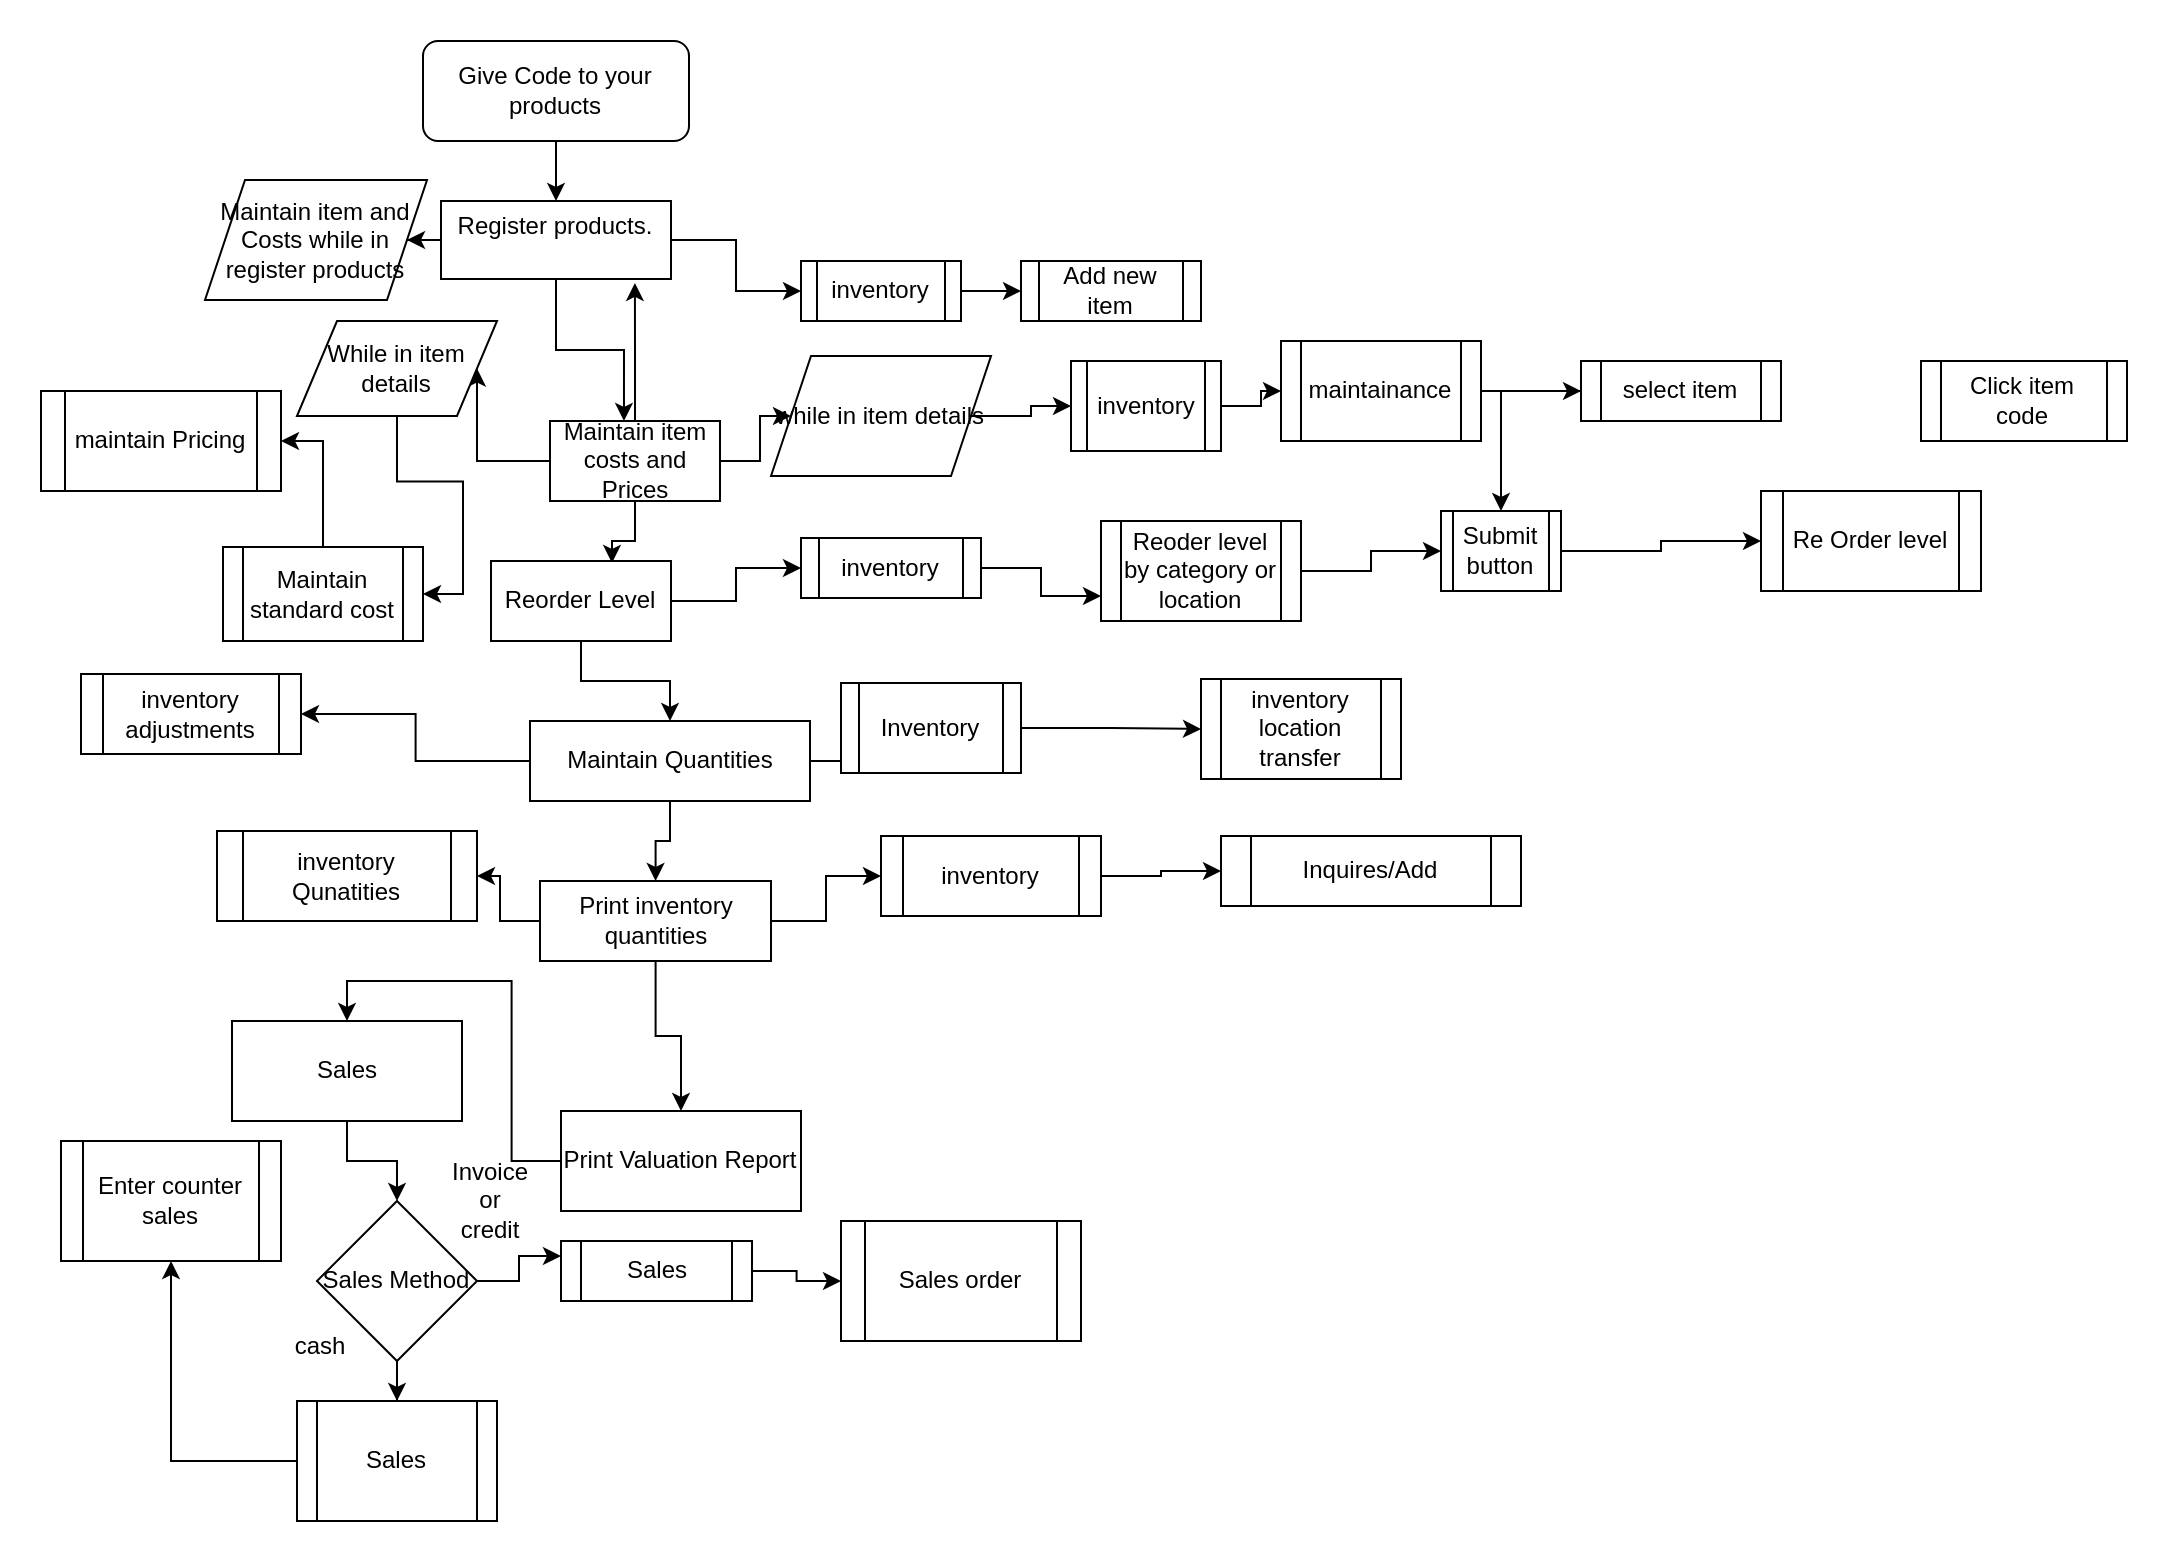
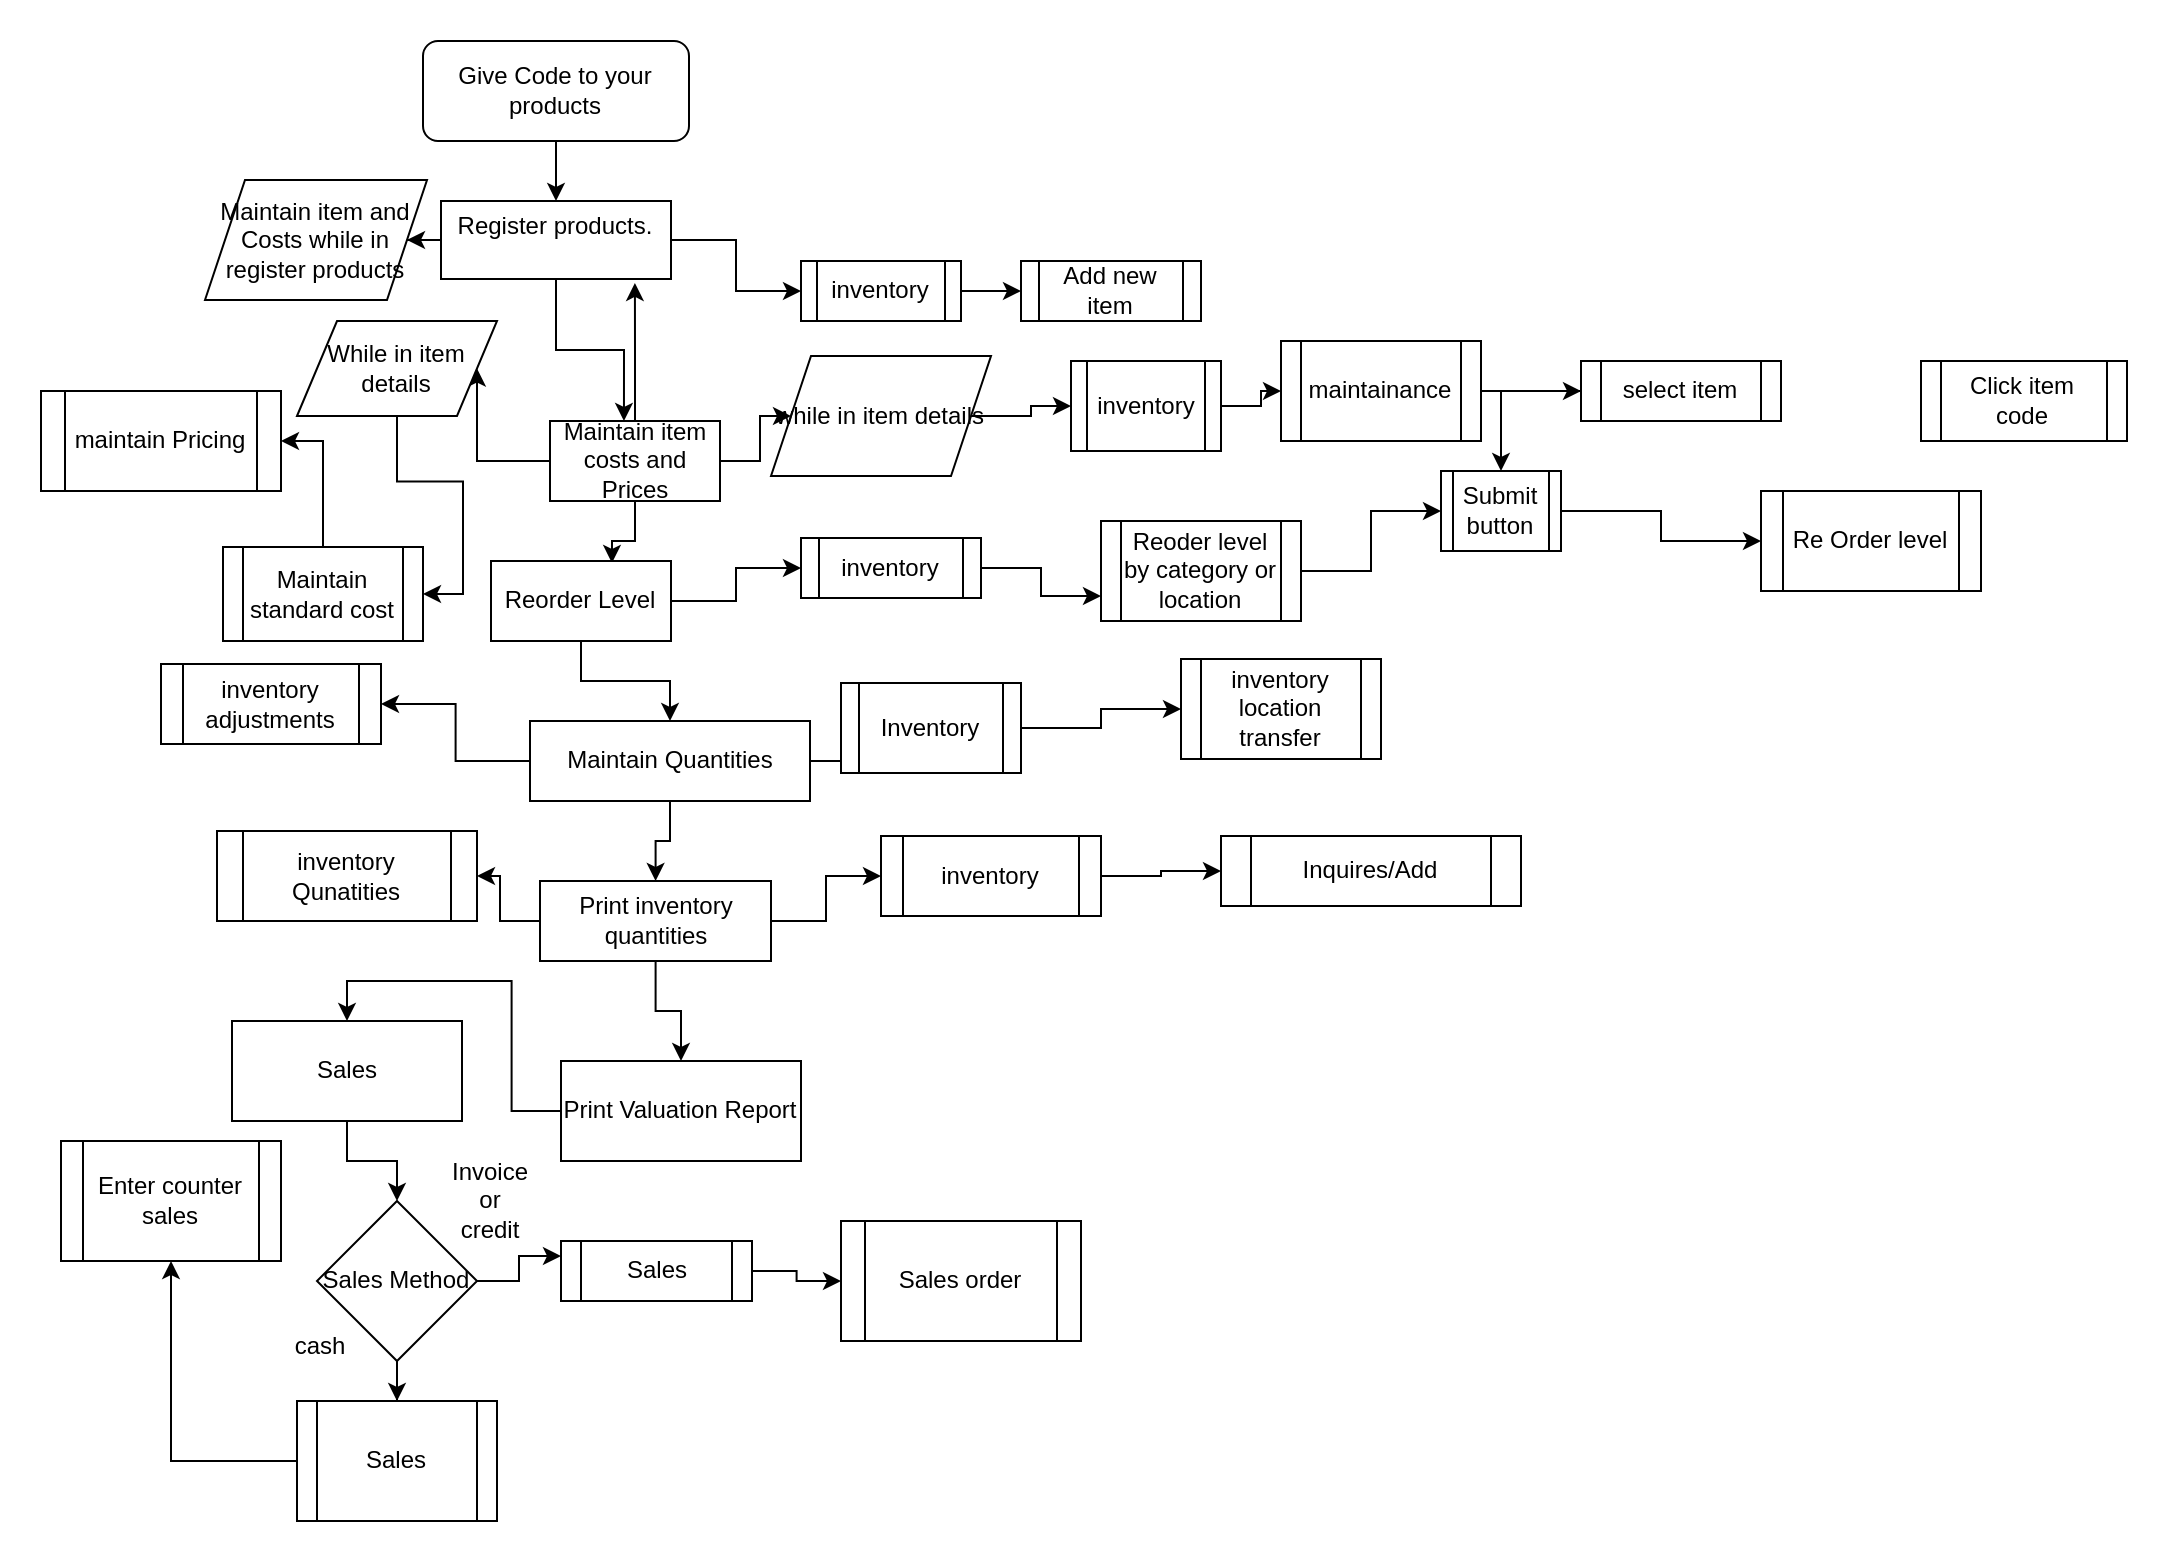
node "Submit button": moved (1501, 551) -> (1501, 511)
node "inventory adjustments": moved (191, 714) -> (271, 704)
node "inventory location transfer": moved (1301, 729) -> (1281, 709)
node "Print Valuation Report": moved (681, 1161) -> (681, 1111)
